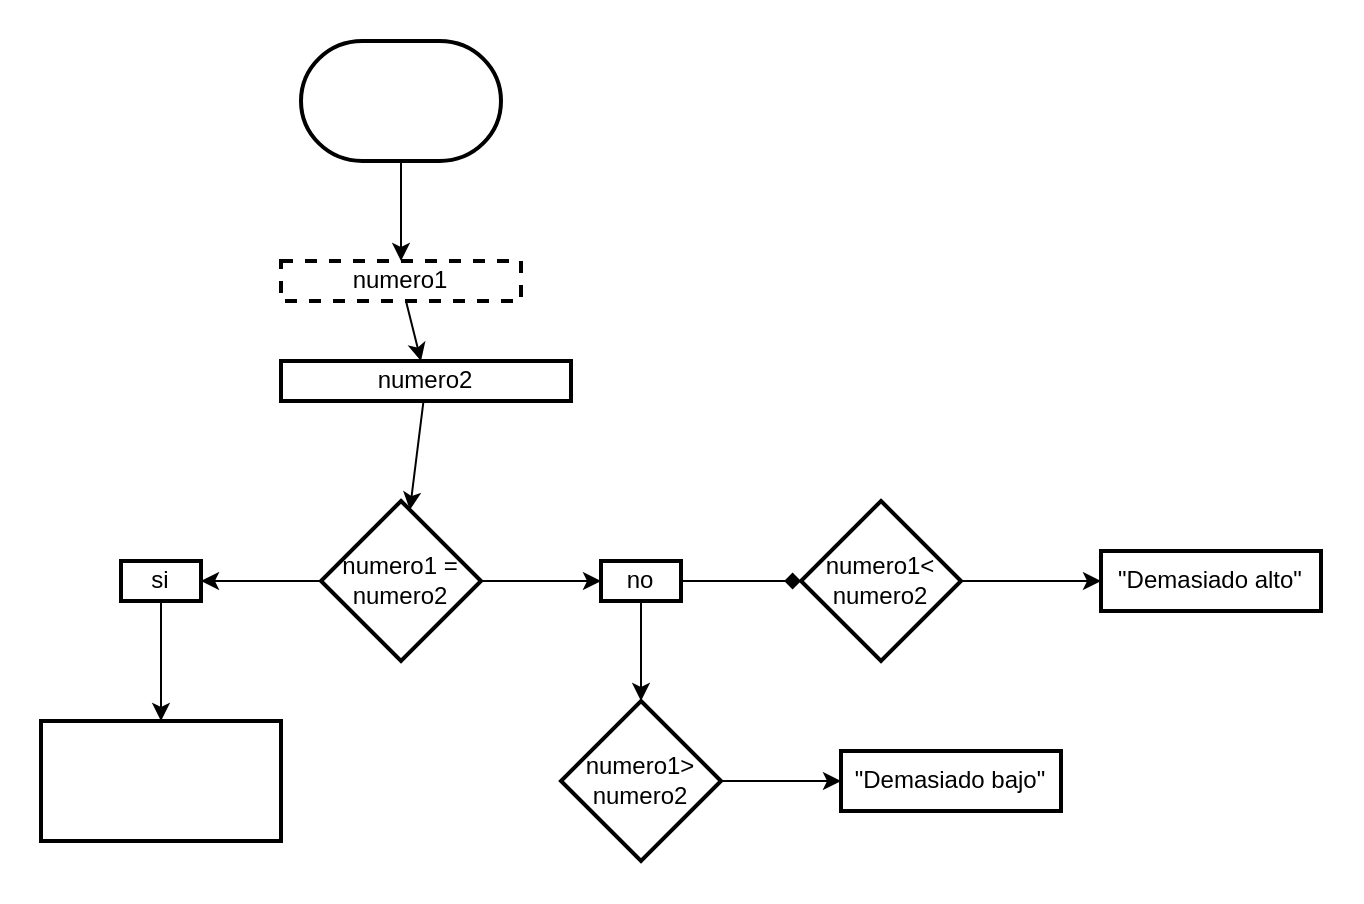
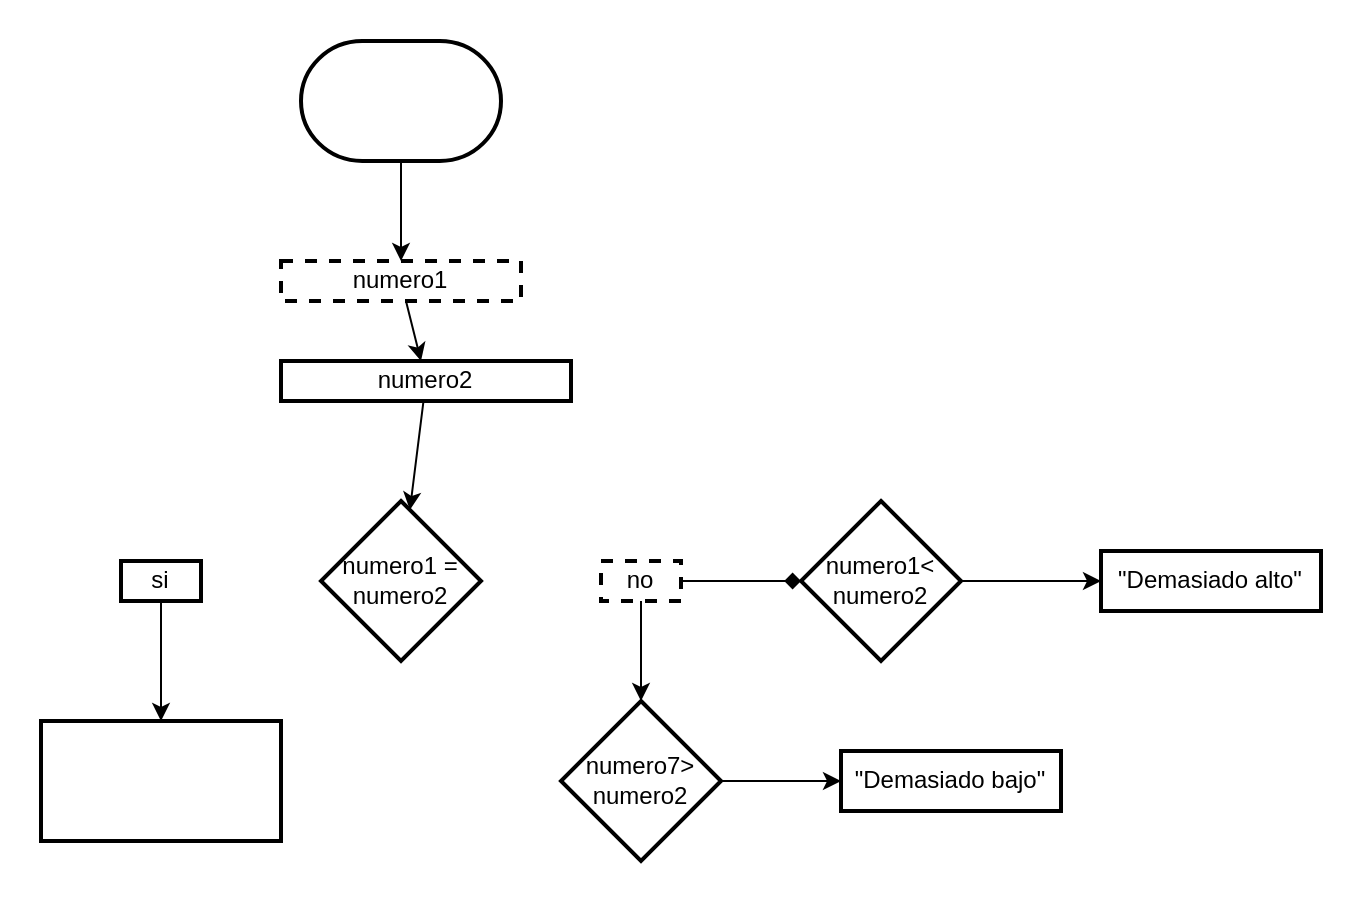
edge "numero1 = numero2" -> "si": removed
edge "numero1 = numero2" -> "no": removed
node "no": style solid -> dashed
node "numero1> numero2": label "numero1> numero2" -> "numero7> numero2"
